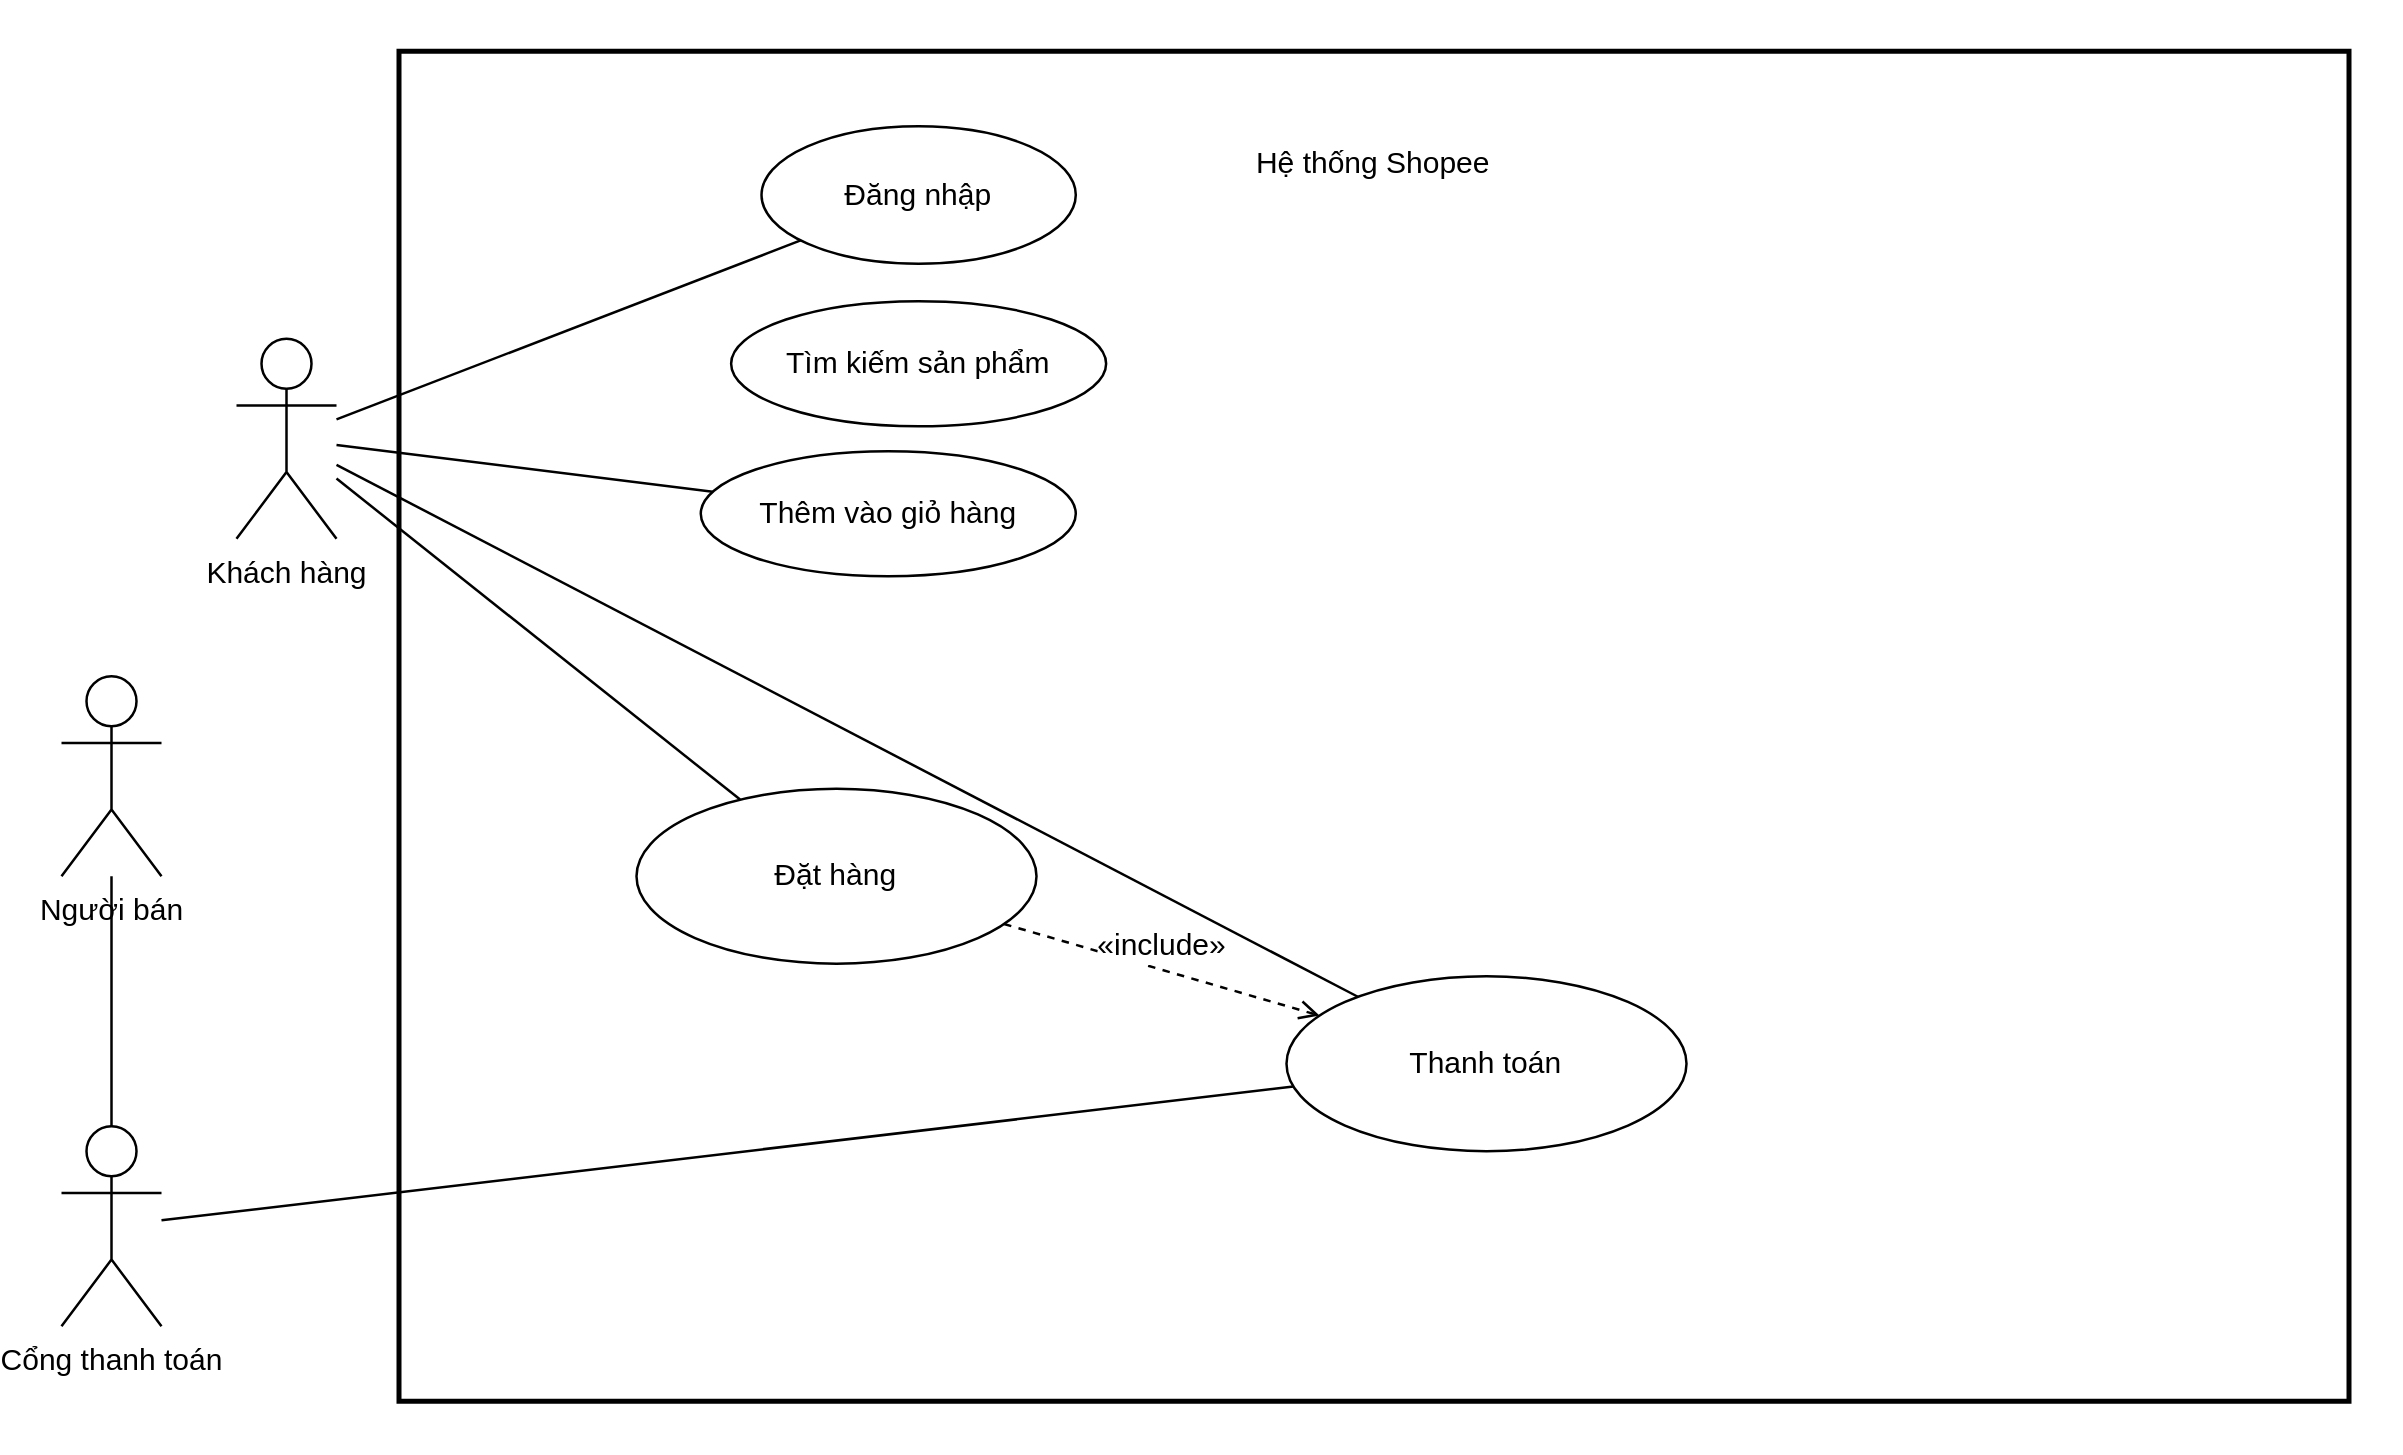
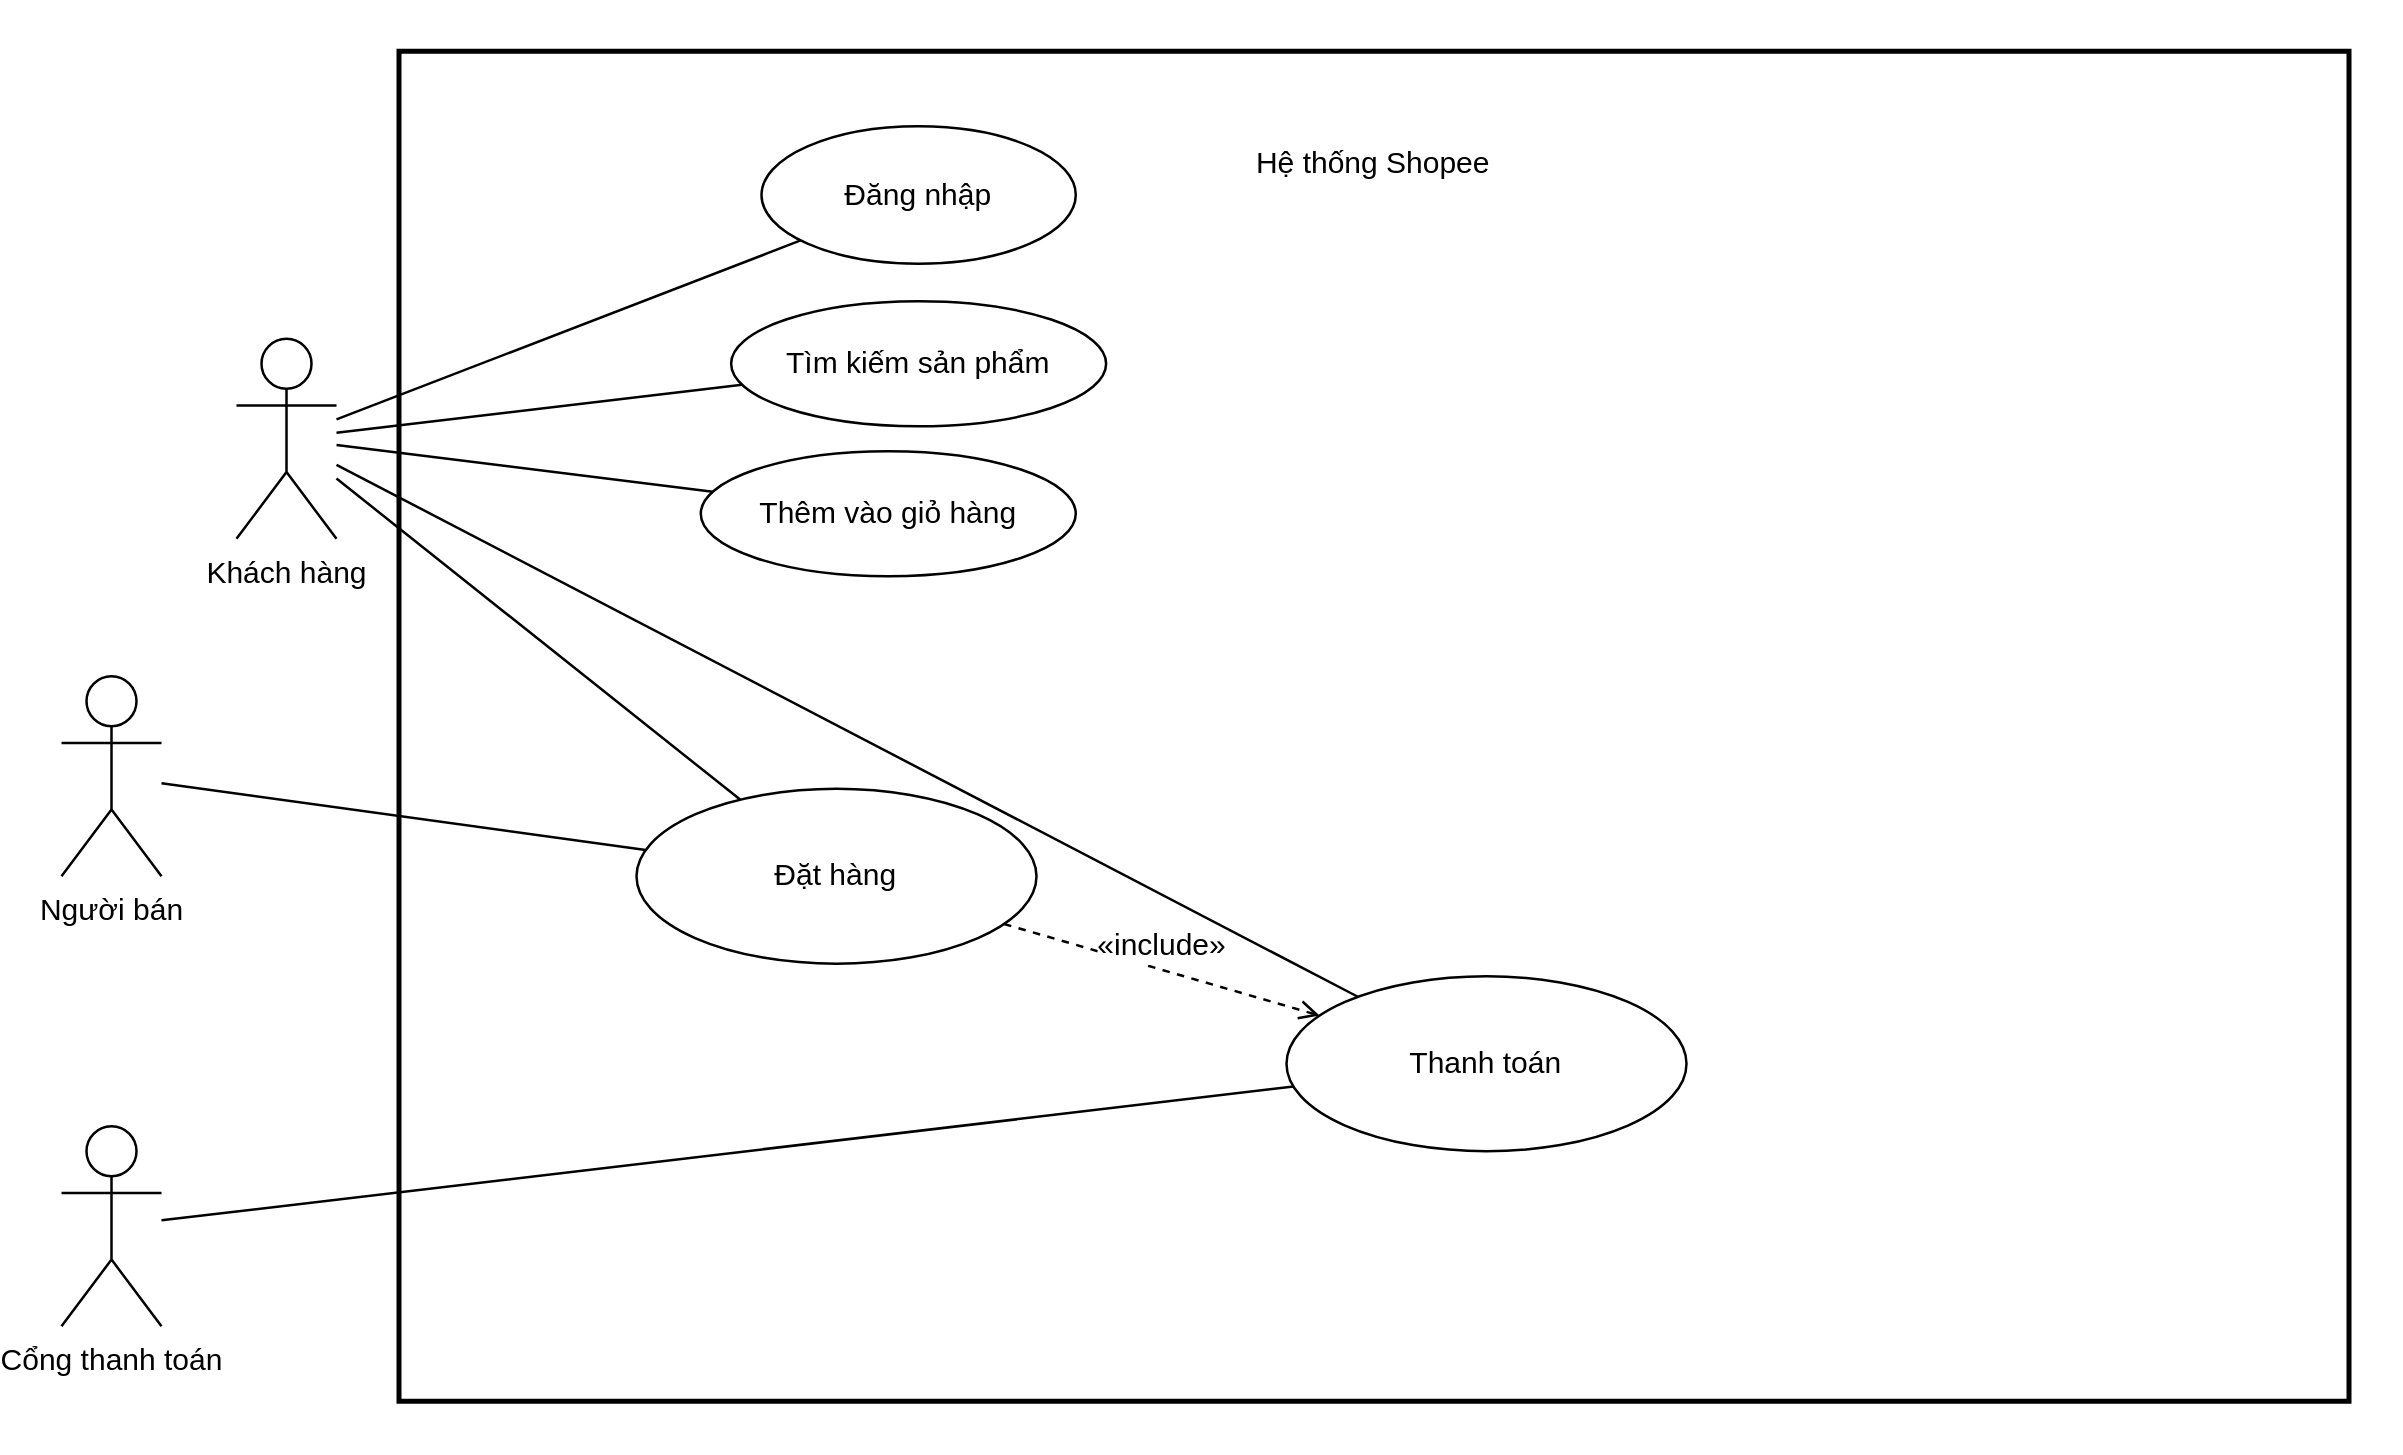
edge "Tìm kiếm sản phẩm" -- "Khách hàng": added
edge "Người bán" -- "Cổng thanh toán": now "Người bán" -- "Đặt hàng"
